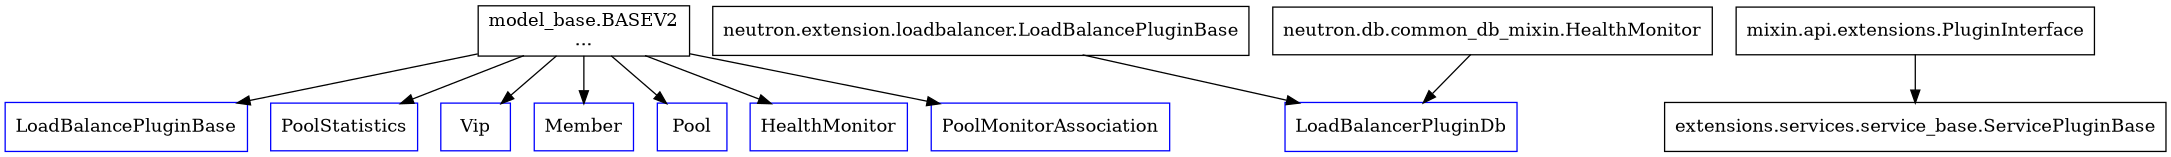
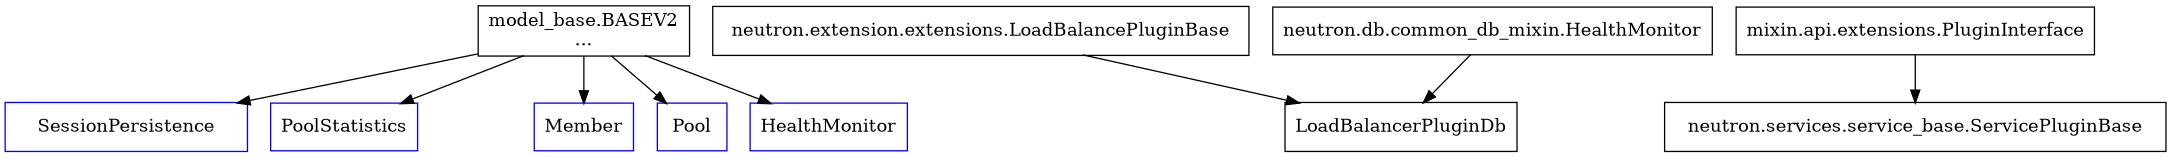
node "neutron.extension.loadbalancer.LoadBalancePluginBase": label "neutron.extension.loadbalancer.LoadBalancePluginBase" -> "neutron.extension.extensions.LoadBalancePluginBase"
node "LoadBalancePluginBase": label "LoadBalancePluginBase" -> "SessionPersistence"
node "Vip": removed
node "PoolMonitorAssociation": removed
node "LoadBalancerPluginDb": color blue -> black
node "extensions.services.service_base.ServicePluginBase": label "extensions.services.service_base.ServicePluginBase" -> "neutron.services.service_base.ServicePluginBase"
